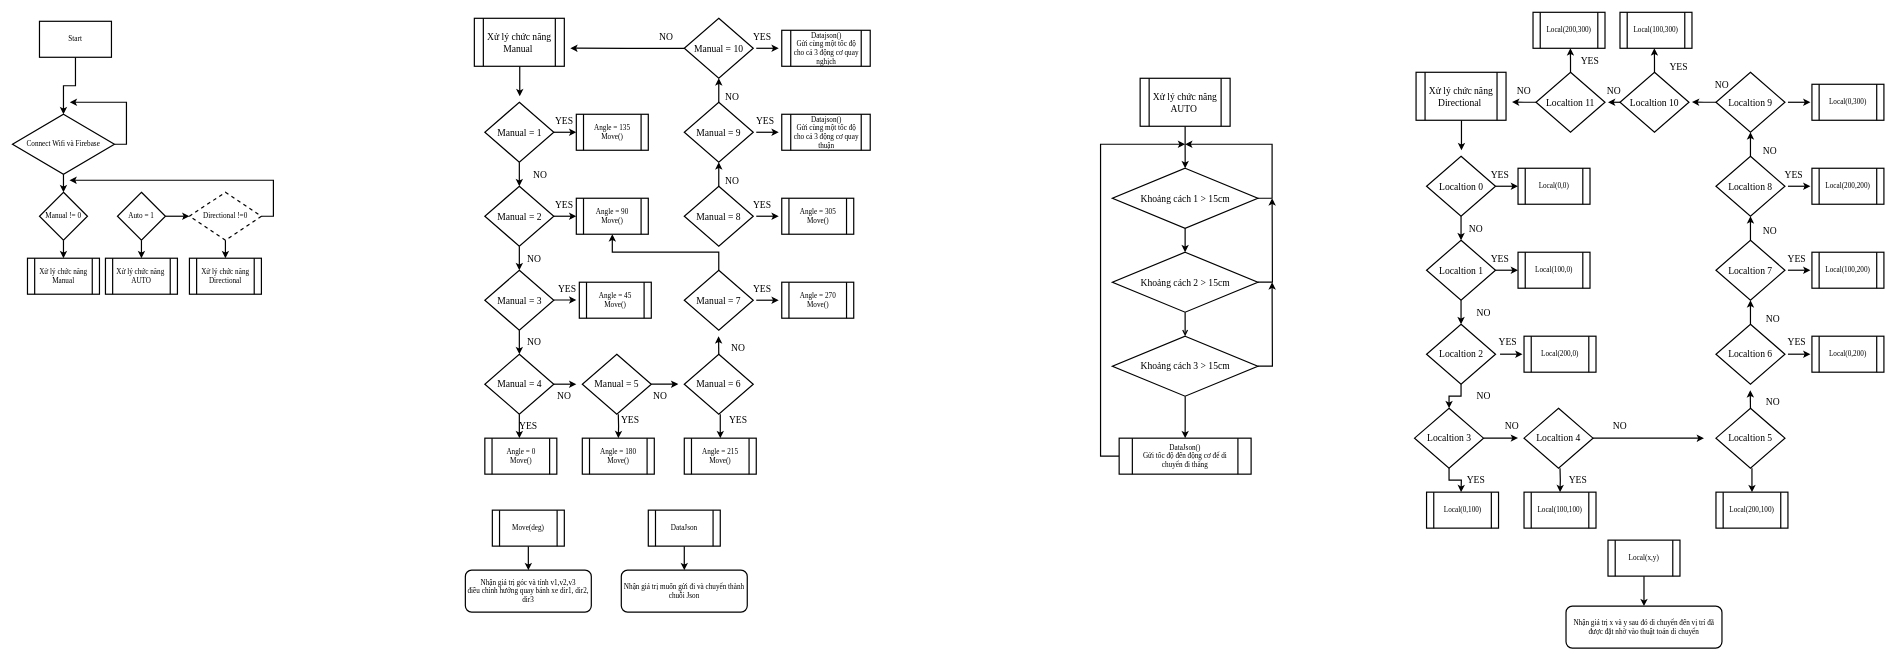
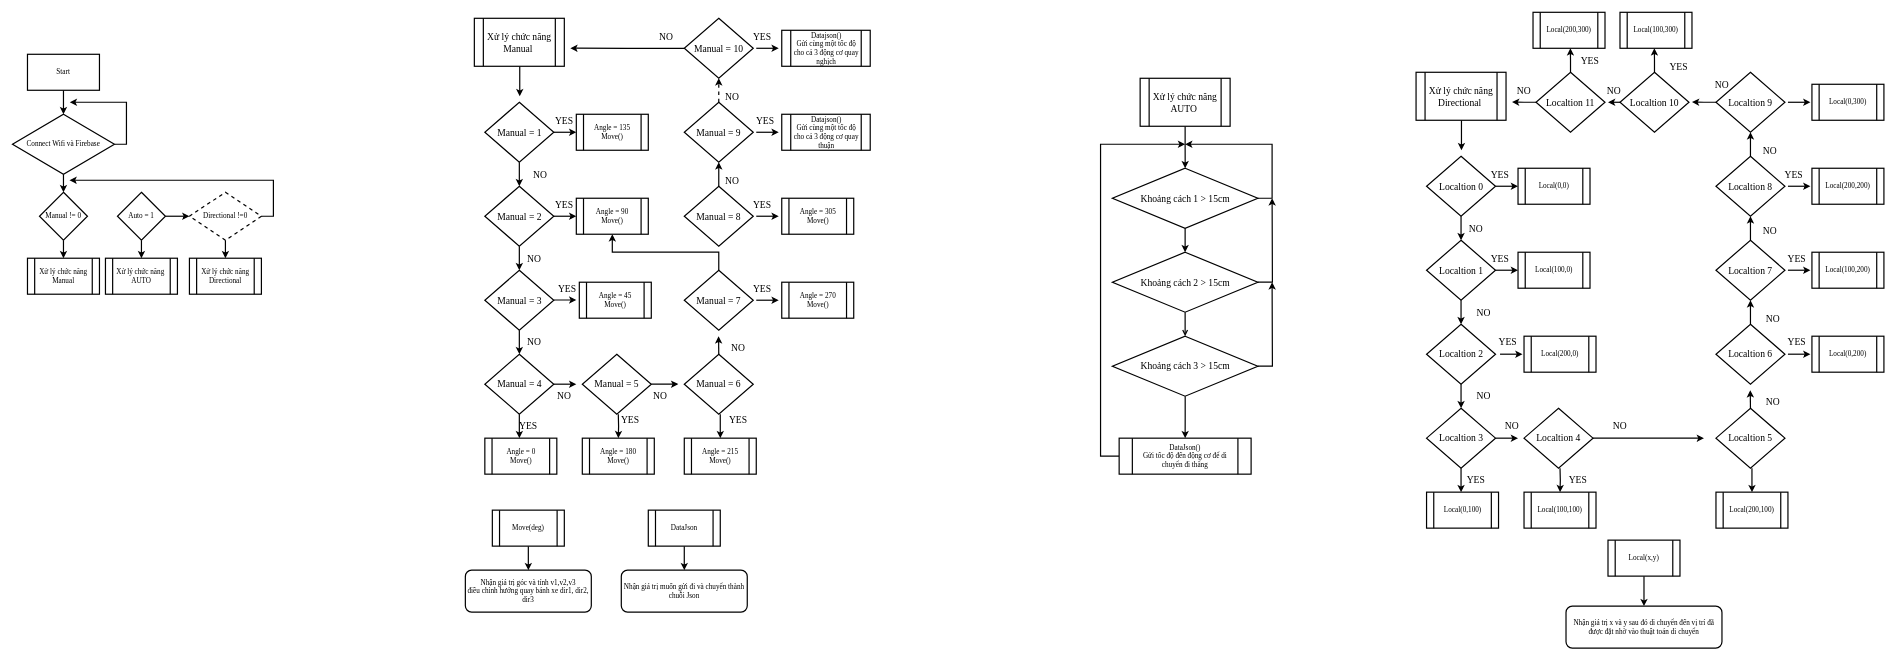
node "Start": moved (75, 39) -> (63, 72)
edge "Manual = 9" -> "Manual = 10": style solid -> dashed
node "Localtion 3": moved (1449, 438) -> (1461, 438)
